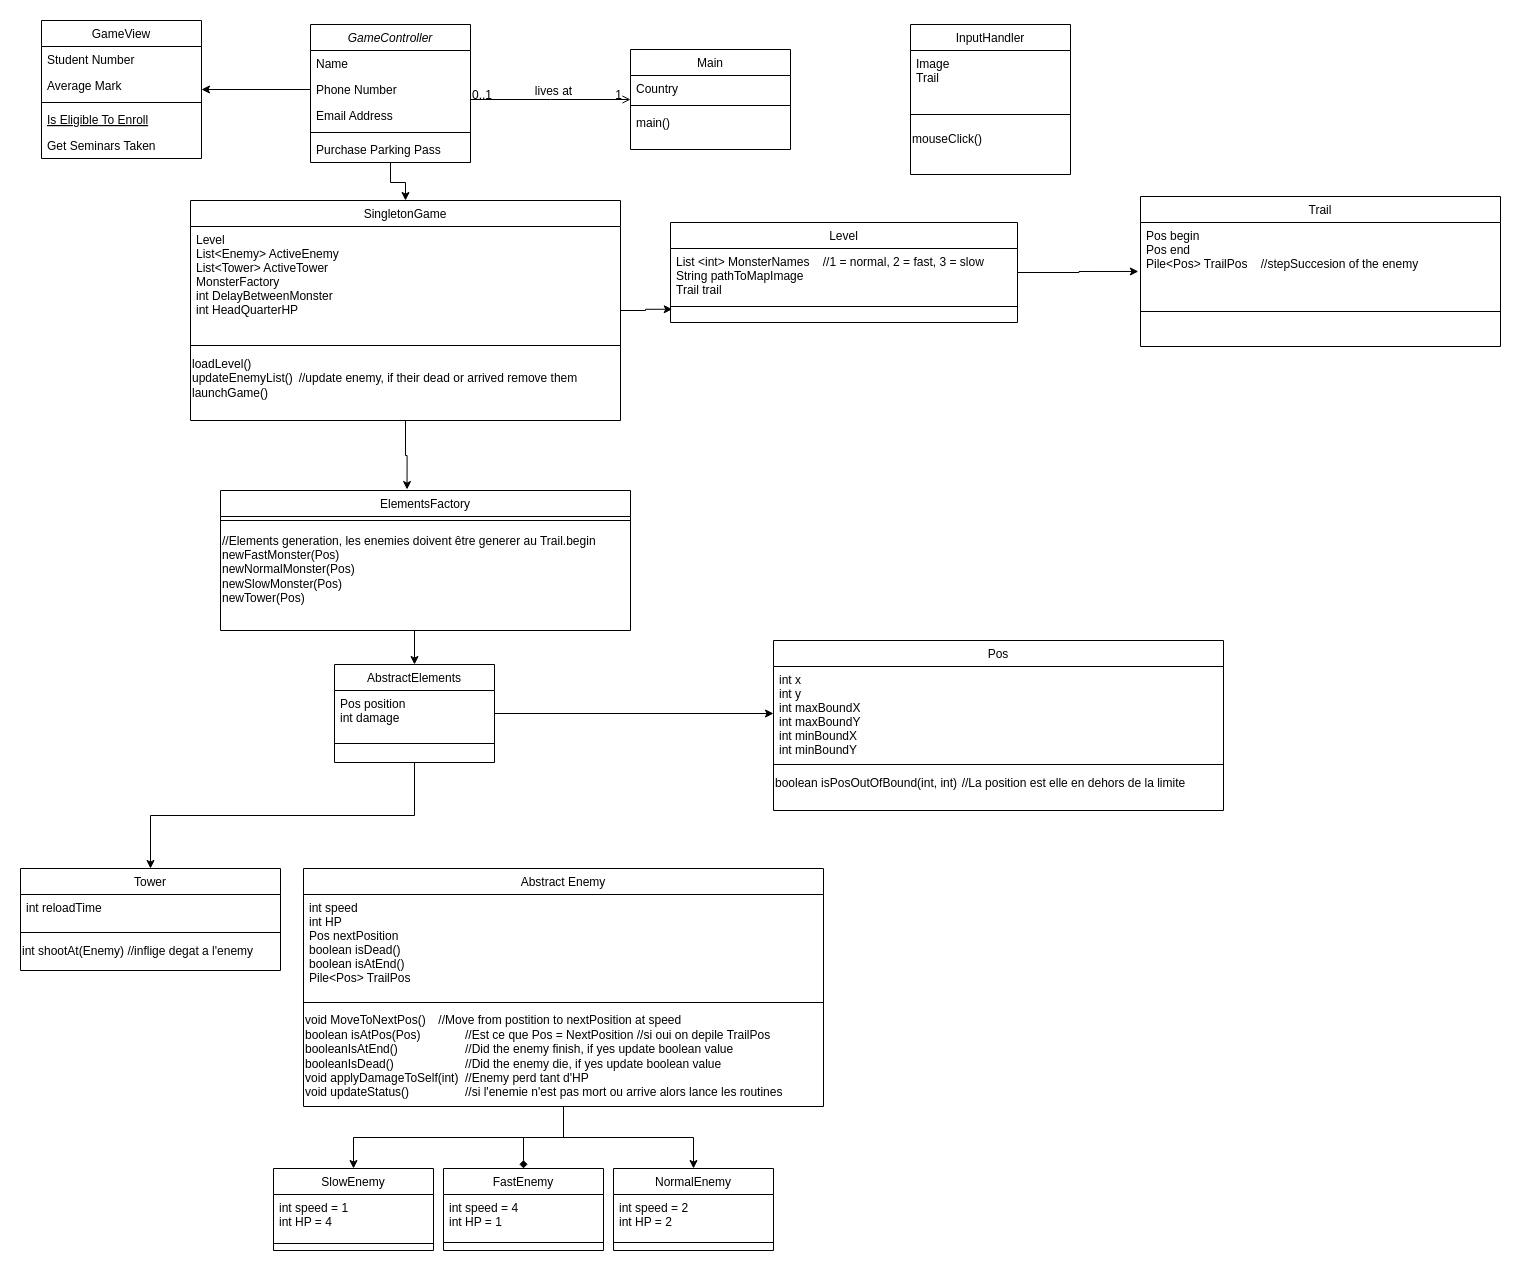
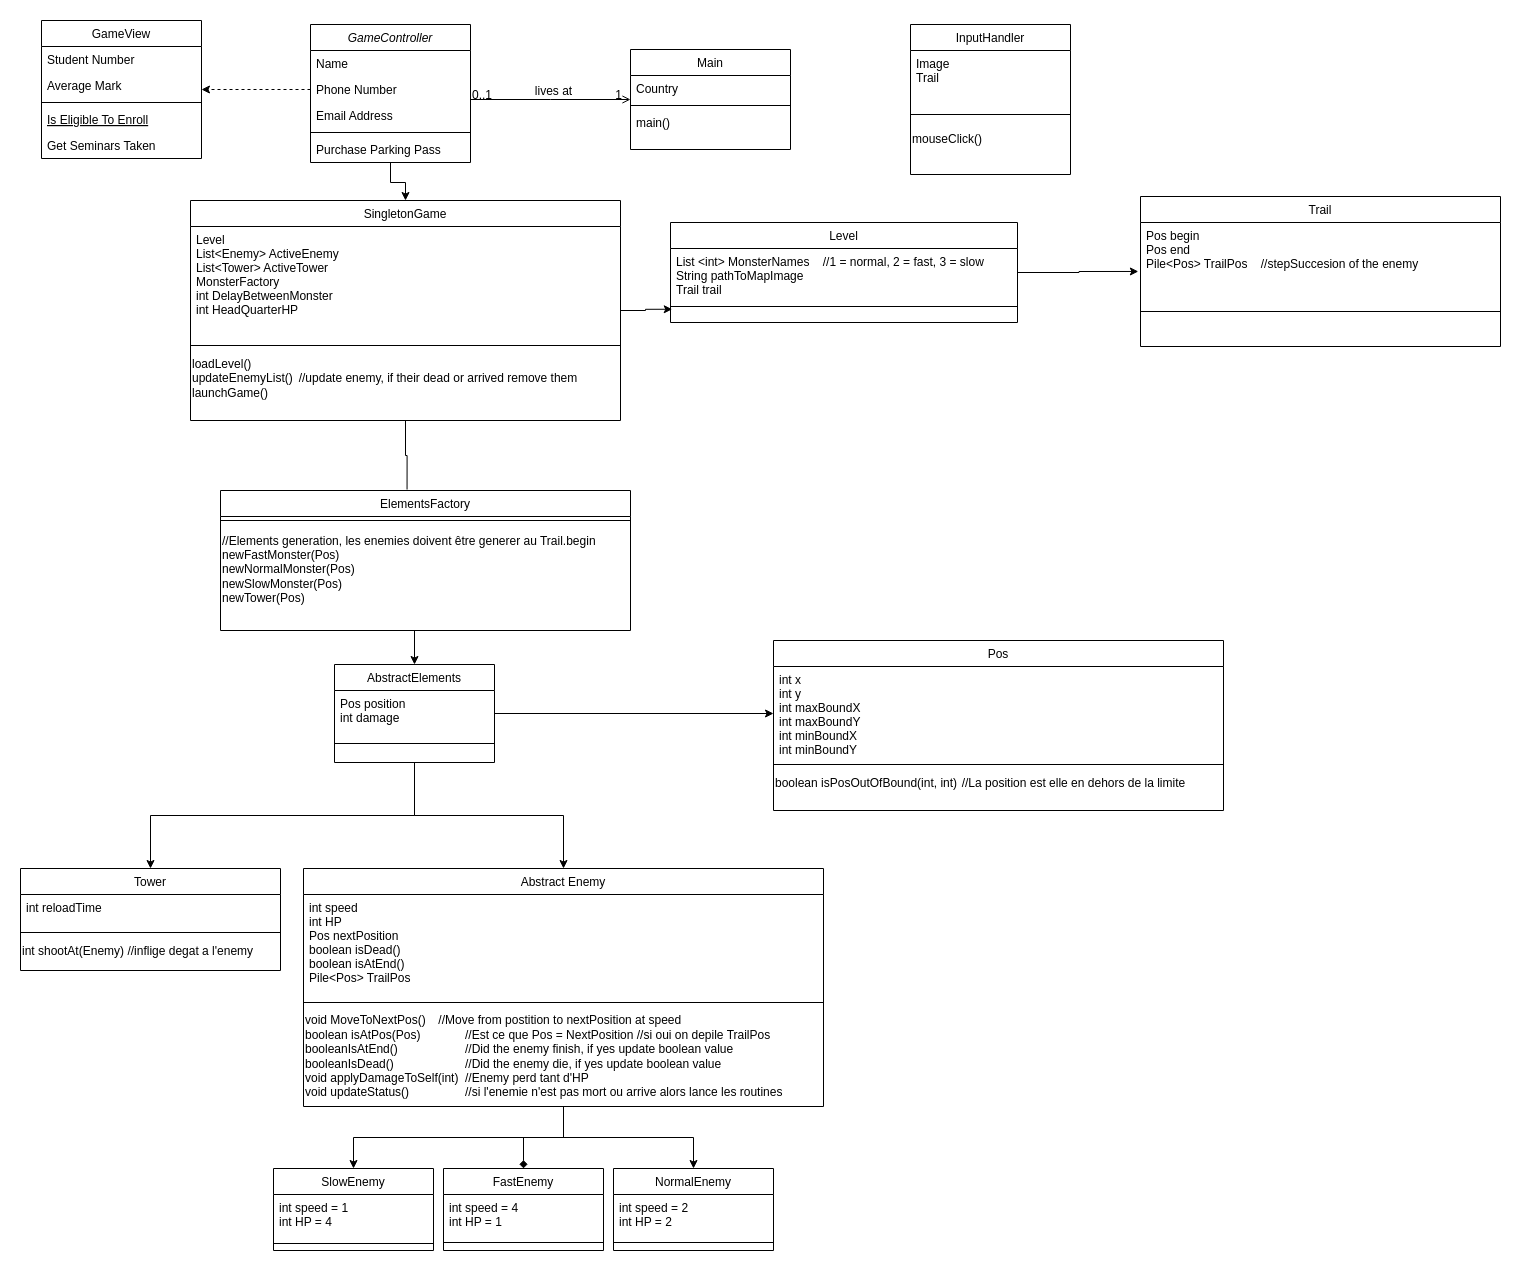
edge "Phone Number" -> "GameView": style solid -> dashed
edge "SingletonGame" -> "ElementsFactory": arrowhead classic -> none
edge "AbstractElements" -> "Abstract Enemy": added
